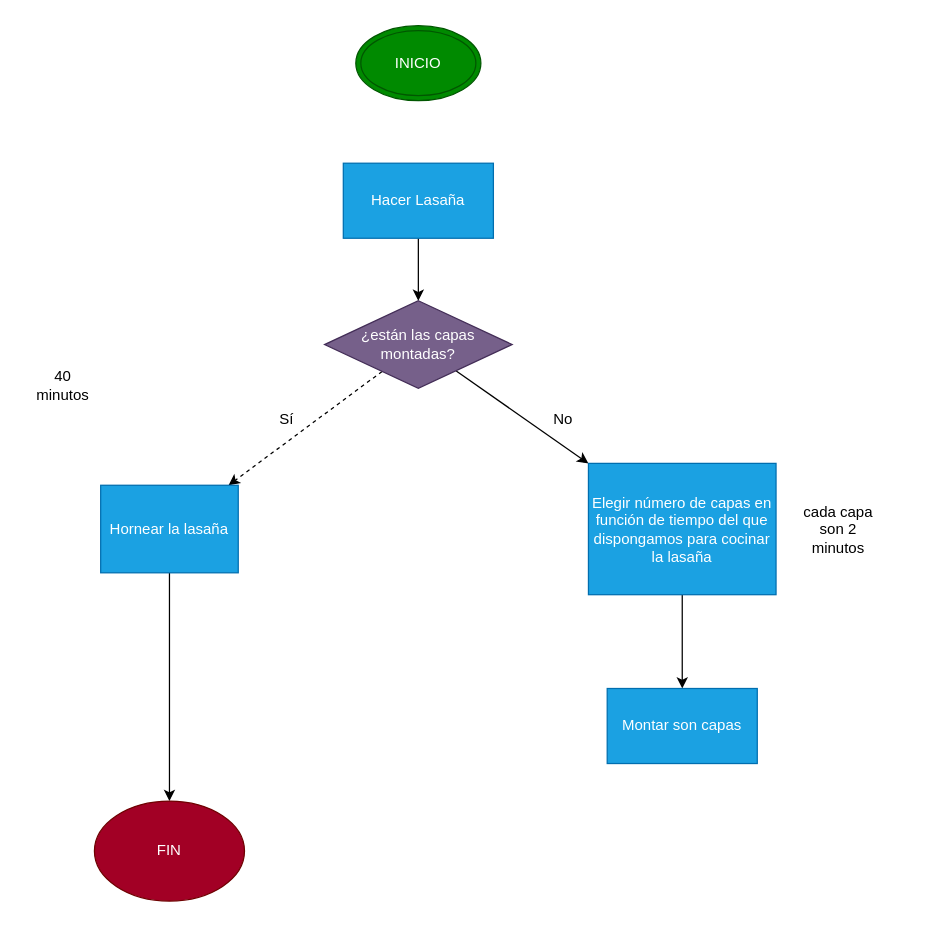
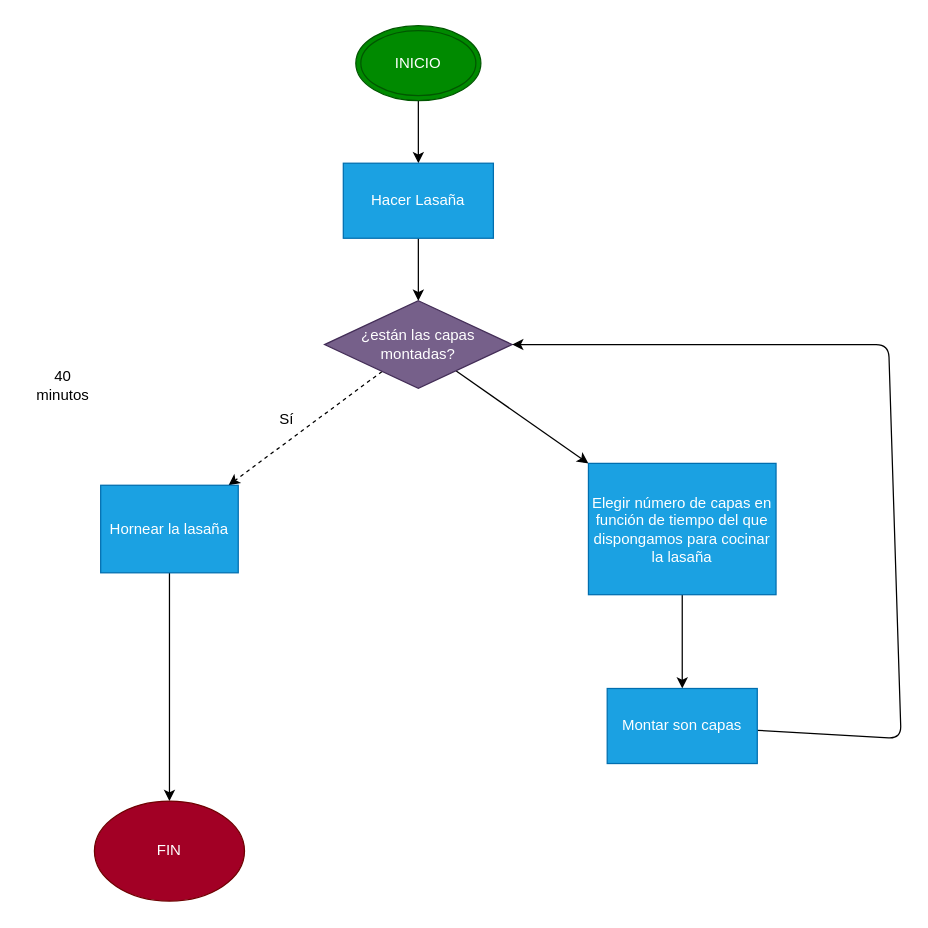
edge "INICIO" -> "Hacer Lasaña": added
node "No": removed
edge "Montar son capas" -> "¿están las capas montadas?": added
node "cada capa son 2 minutos": removed
